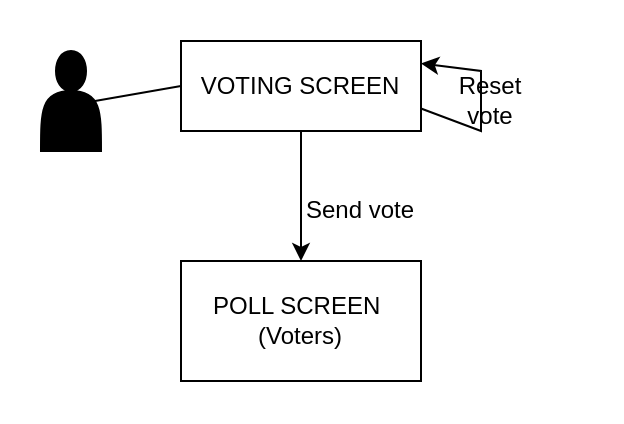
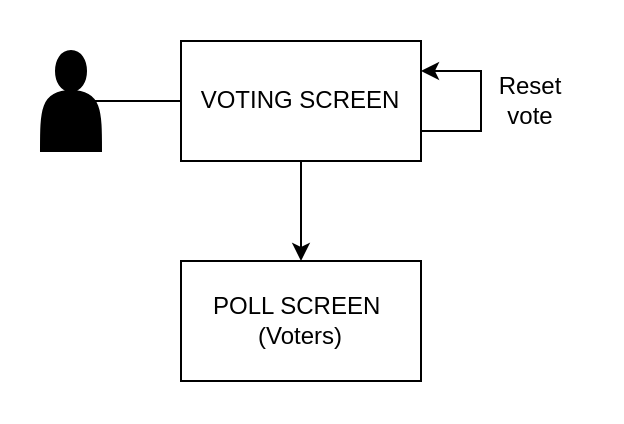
node "VOTING SCREEN": size 240x90 -> 240x120
node "Reset vote": moved (491, 101) -> (531, 101)
node "Send vote": removed
